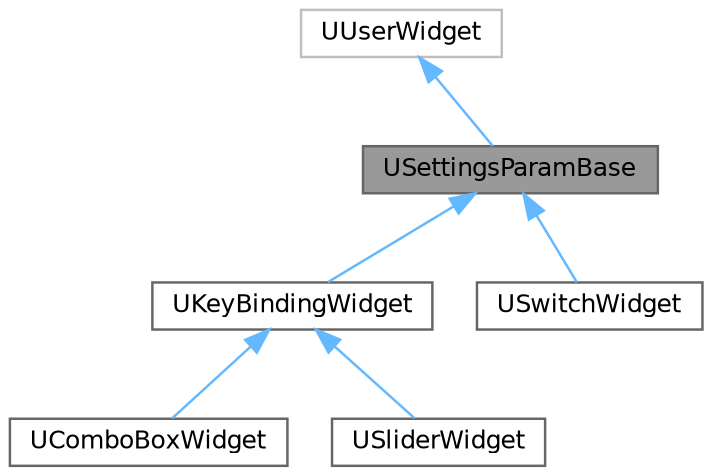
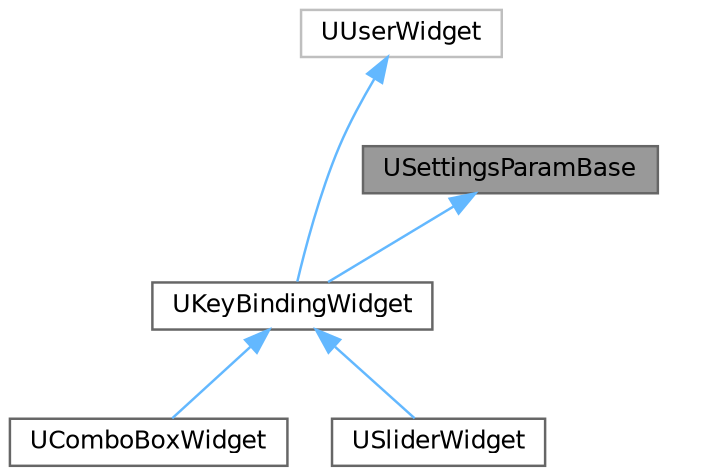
edge "USettingsParamBase" -> "UUserWidget": now "UKeyBindingWidget" -> "UUserWidget"
node "USwitchWidget": removed
